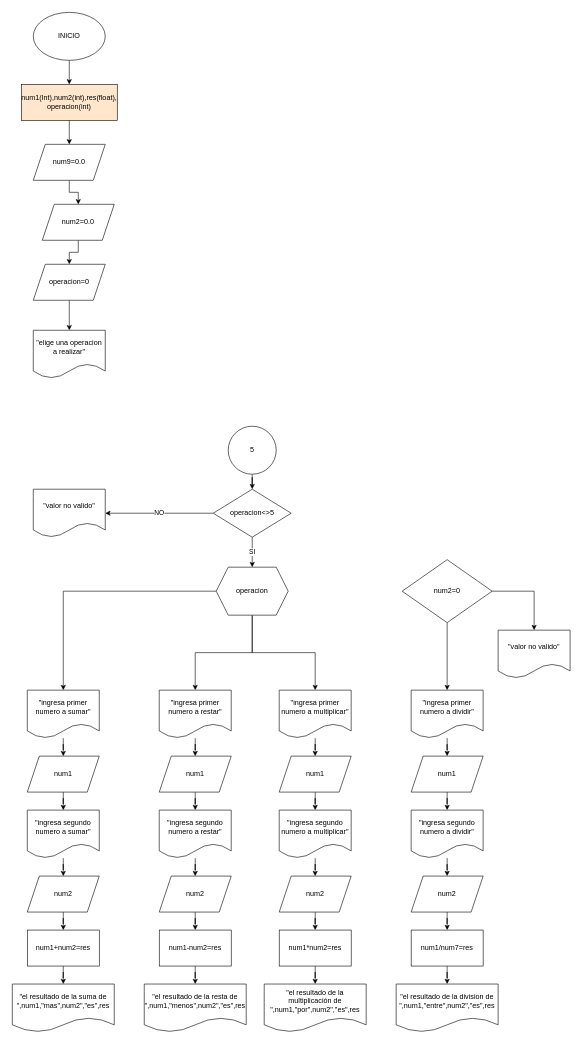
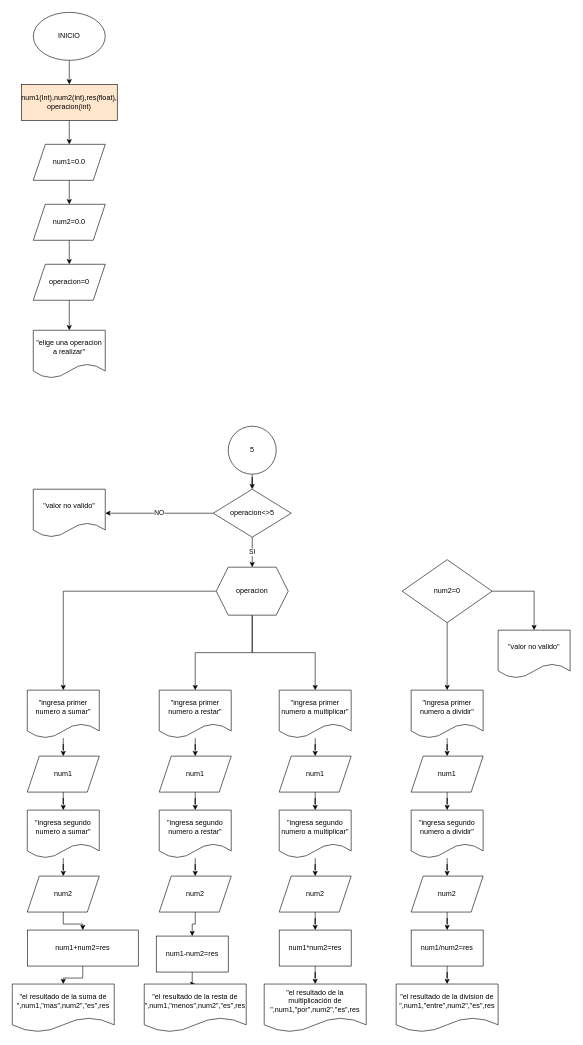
node "num9=0.0": label "num9=0.0" -> "num1=0.0"
node "num2=0.0": moved (78, 222) -> (69, 222)
node "num1+num2=res": size 72x36 -> 111x36
node "num1-num2=res": moved (195, 948) -> (192, 954)
node "num1/num7=res": label "num1/num7=res" -> "num1/num2=res"
